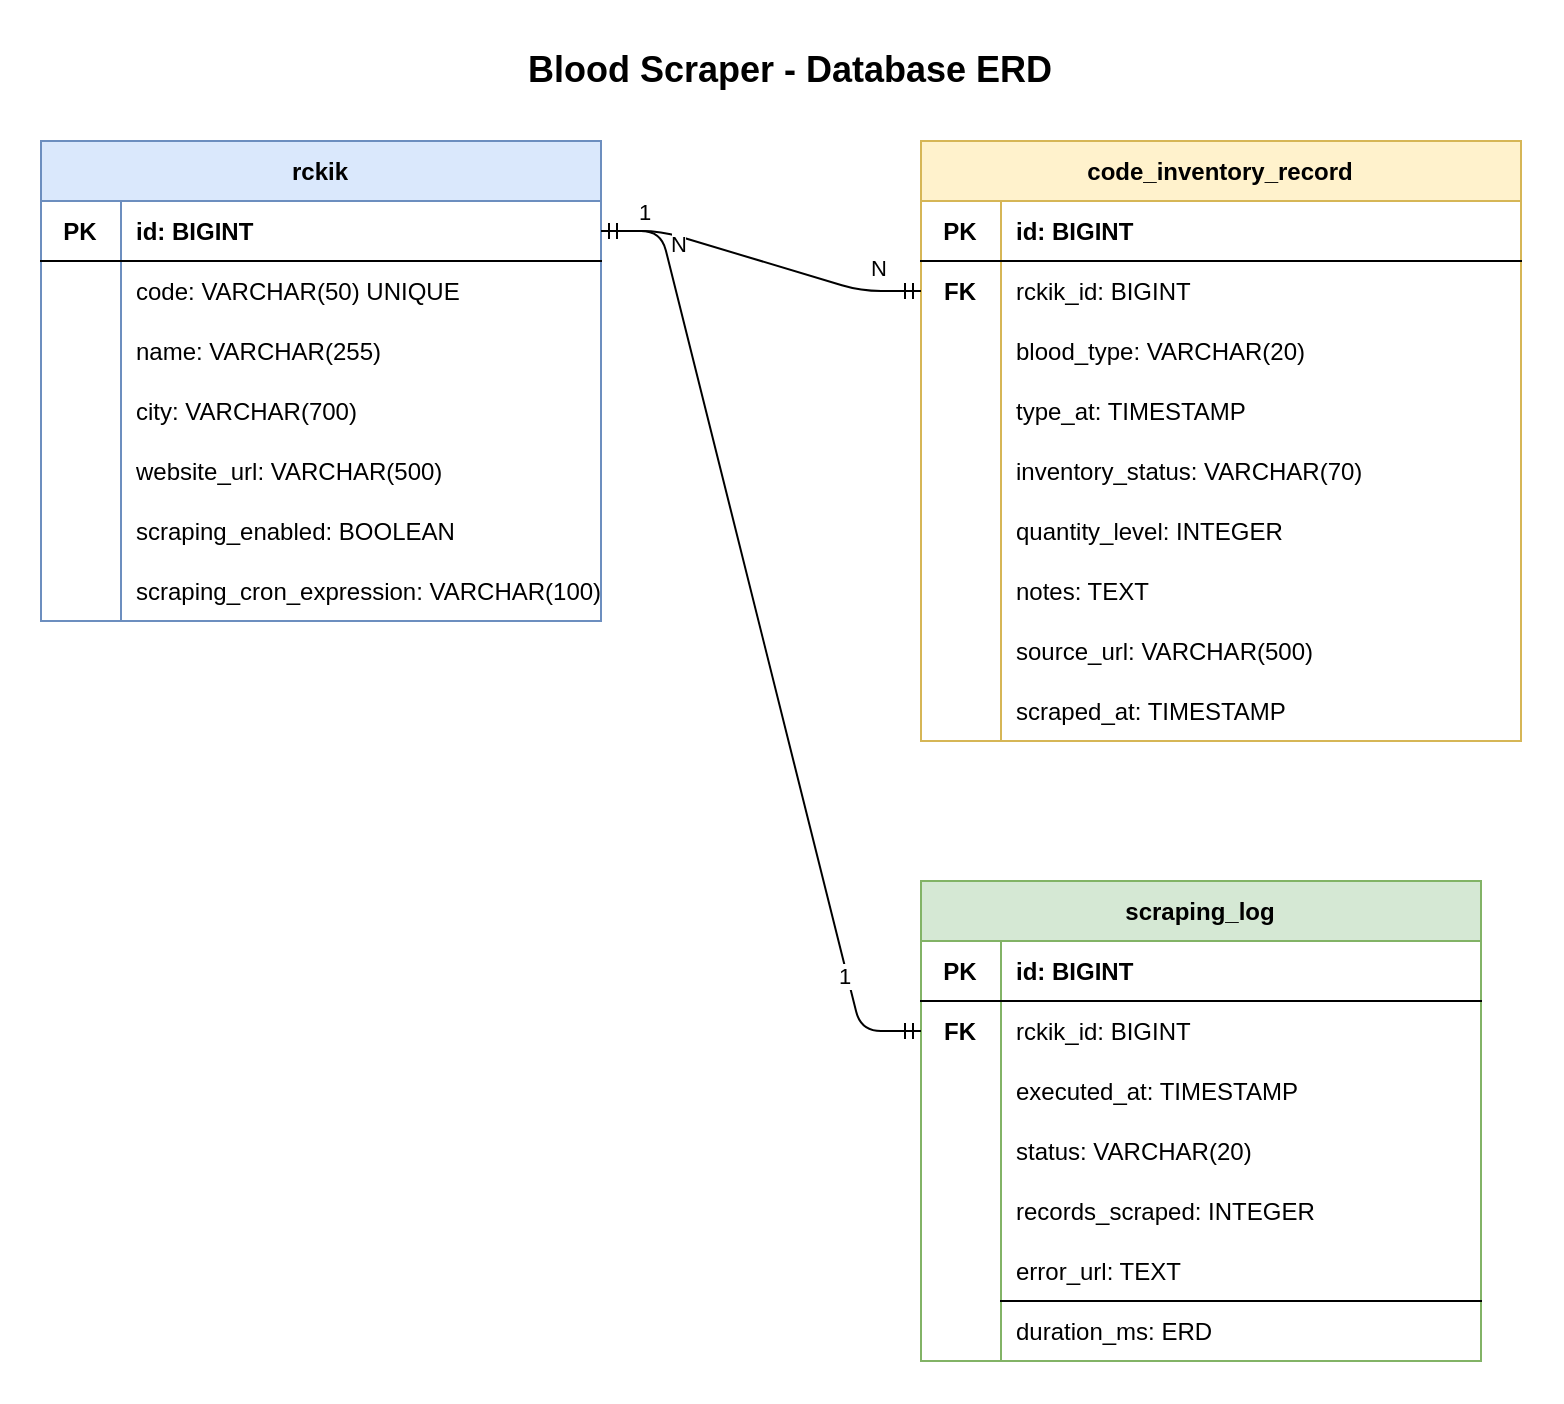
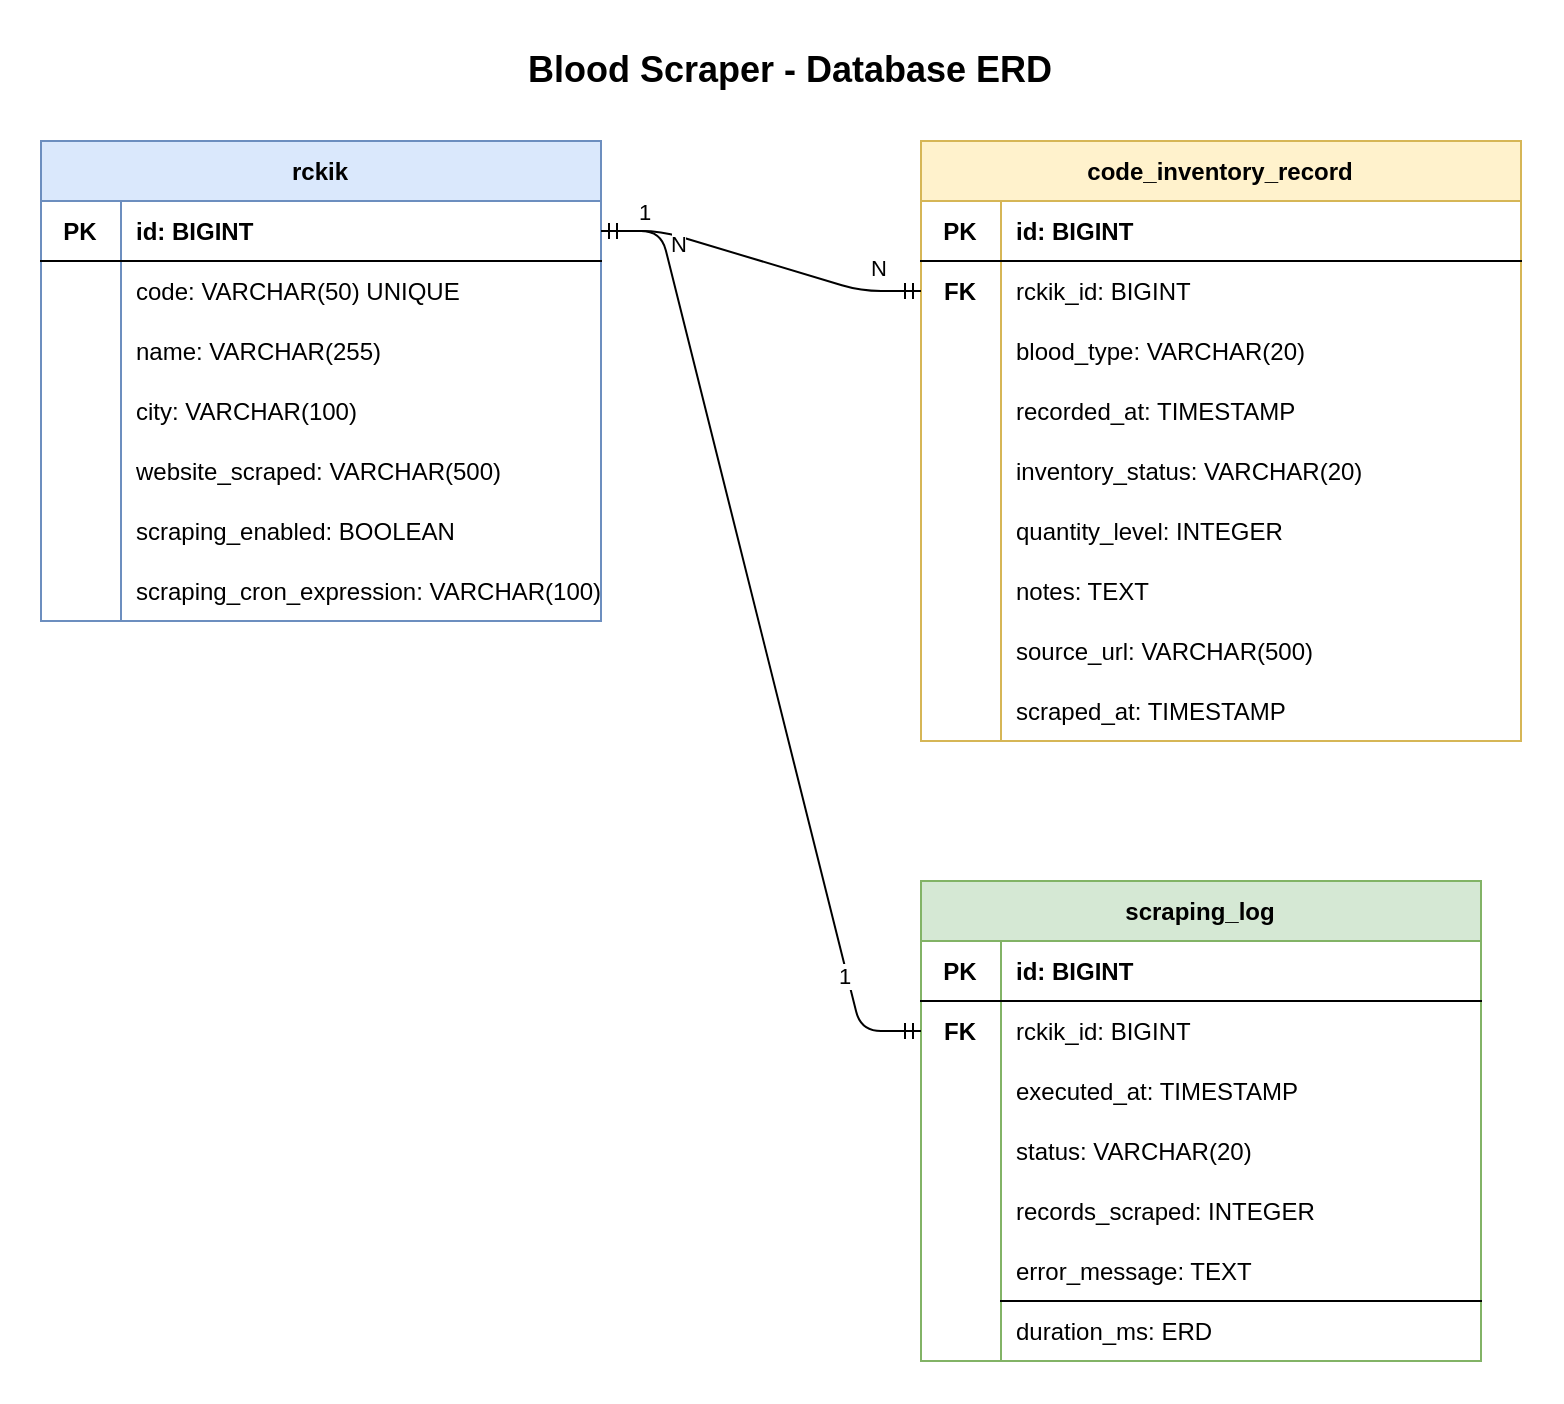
node "city: VARCHAR(700)": label "city: VARCHAR(700)" -> "city: VARCHAR(100)"
node "type_at: TIMESTAMP": label "type_at: TIMESTAMP" -> "recorded_at: TIMESTAMP"
node "website_url: VARCHAR(500)": label "website_url: VARCHAR(500)" -> "website_scraped: VARCHAR(500)"
node "inventory_status: VARCHAR(70)": label "inventory_status: VARCHAR(70)" -> "inventory_status: VARCHAR(20)"
node "error_url: TEXT": label "error_url: TEXT" -> "error_message: TEXT"
